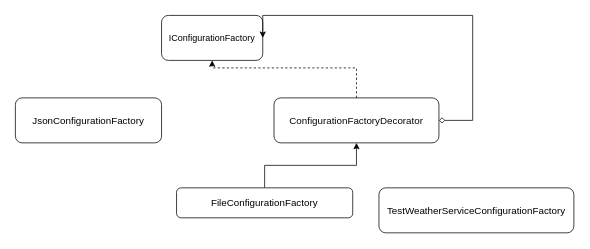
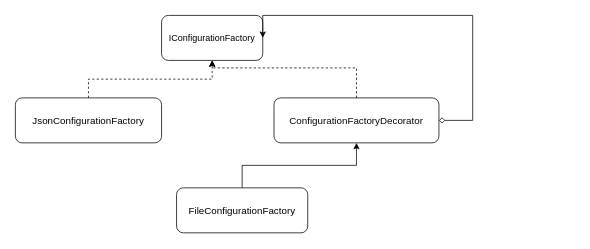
edge "JsonConfigurationFactory" -> "IConfigurationFactory": added
node "FileConfigurationFactory": size 176x30 -> 131x45
node "TestWeatherServiceConfigurationFactory": removed
